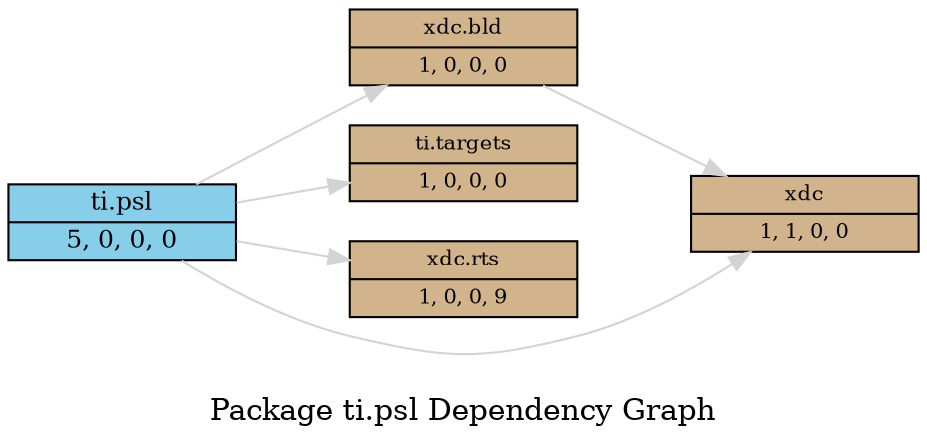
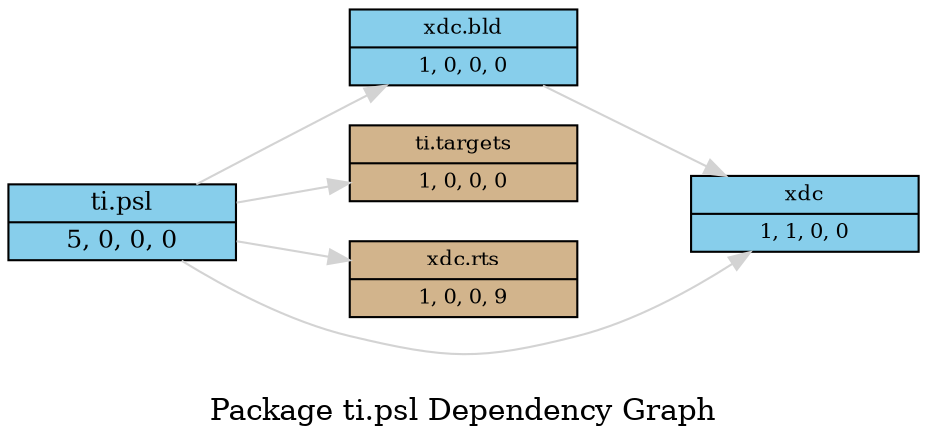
node "xdc.bld": fillcolor tan -> skyblue
node "xdc": fillcolor tan -> skyblue
